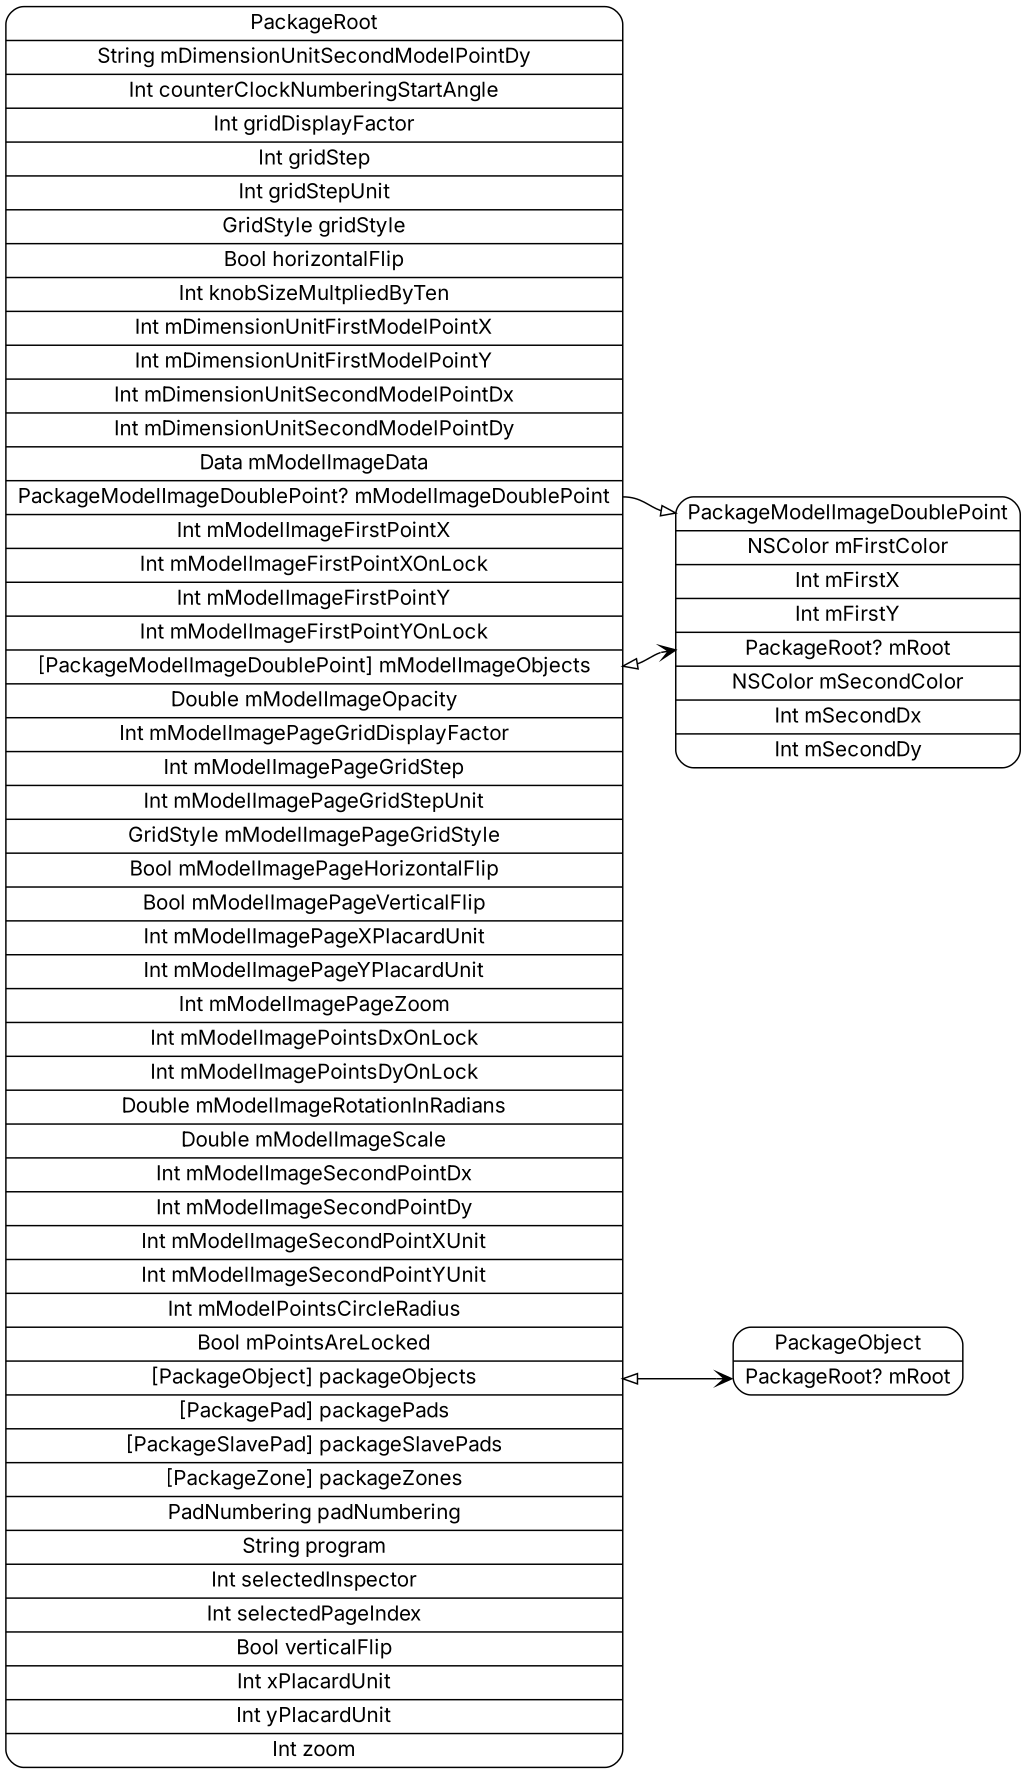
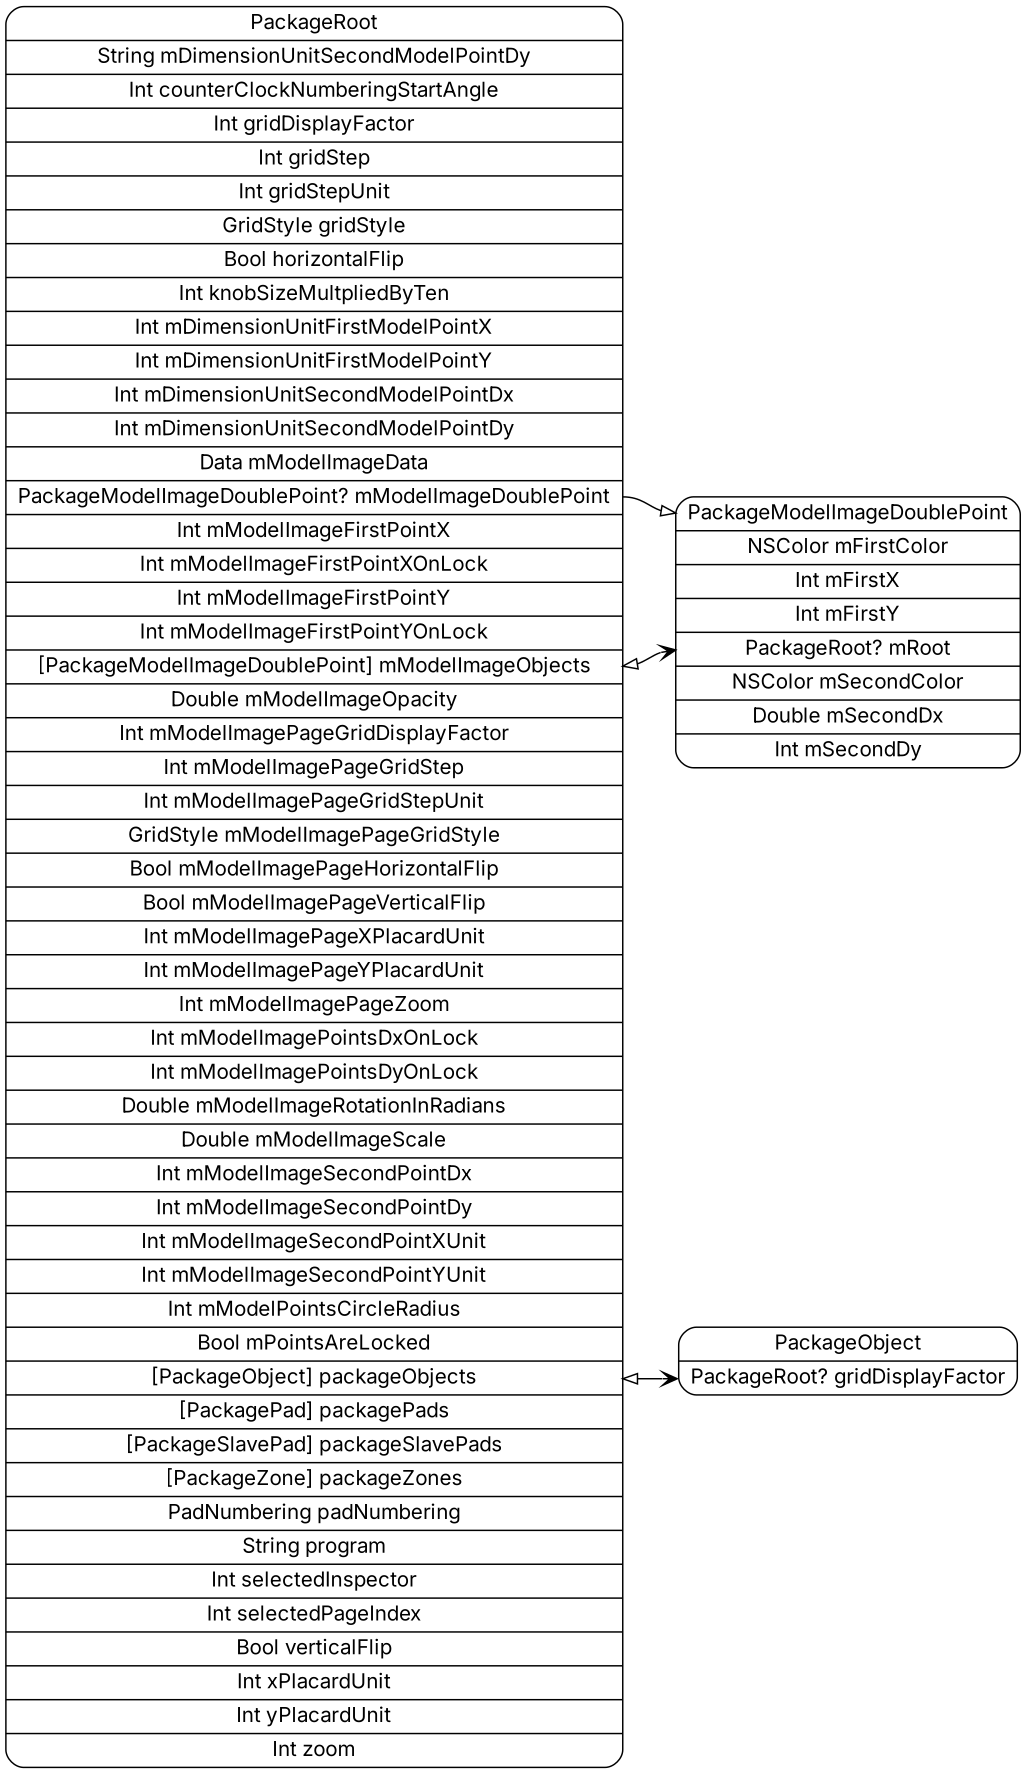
node "PackageModelImageDoublePoint": text "Int mSecondDx" -> "Double mSecondDx"
node "PackageObject": text "PackageRoot? mRoot" -> "PackageRoot? gridDisplayFactor"
